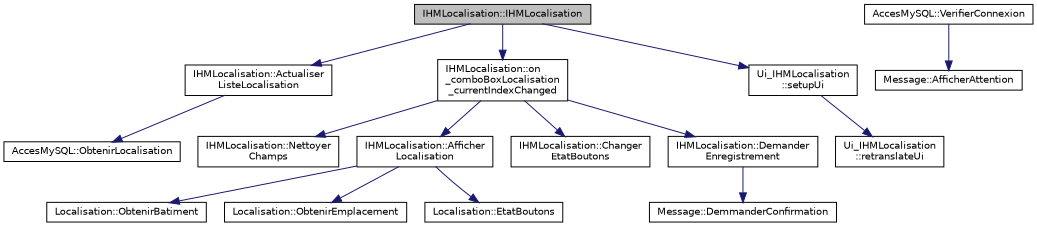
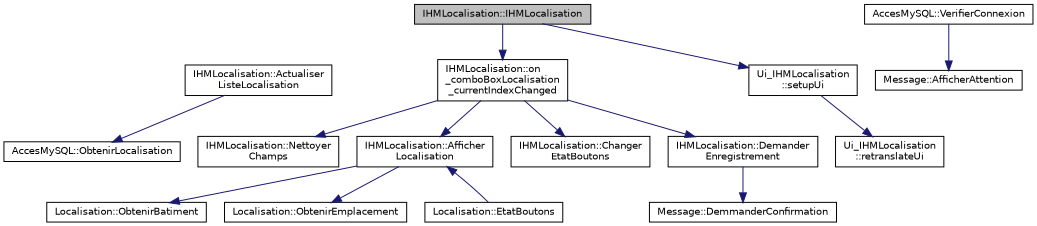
edge "IHMLocalisation::IHMLocalisation" -> "IHMLocalisation::Actualiser ListeLocalisation": removed
edge "IHMLocalisation::Afficher Localisation" -> "Localisation::EtatBoutons": reversed
